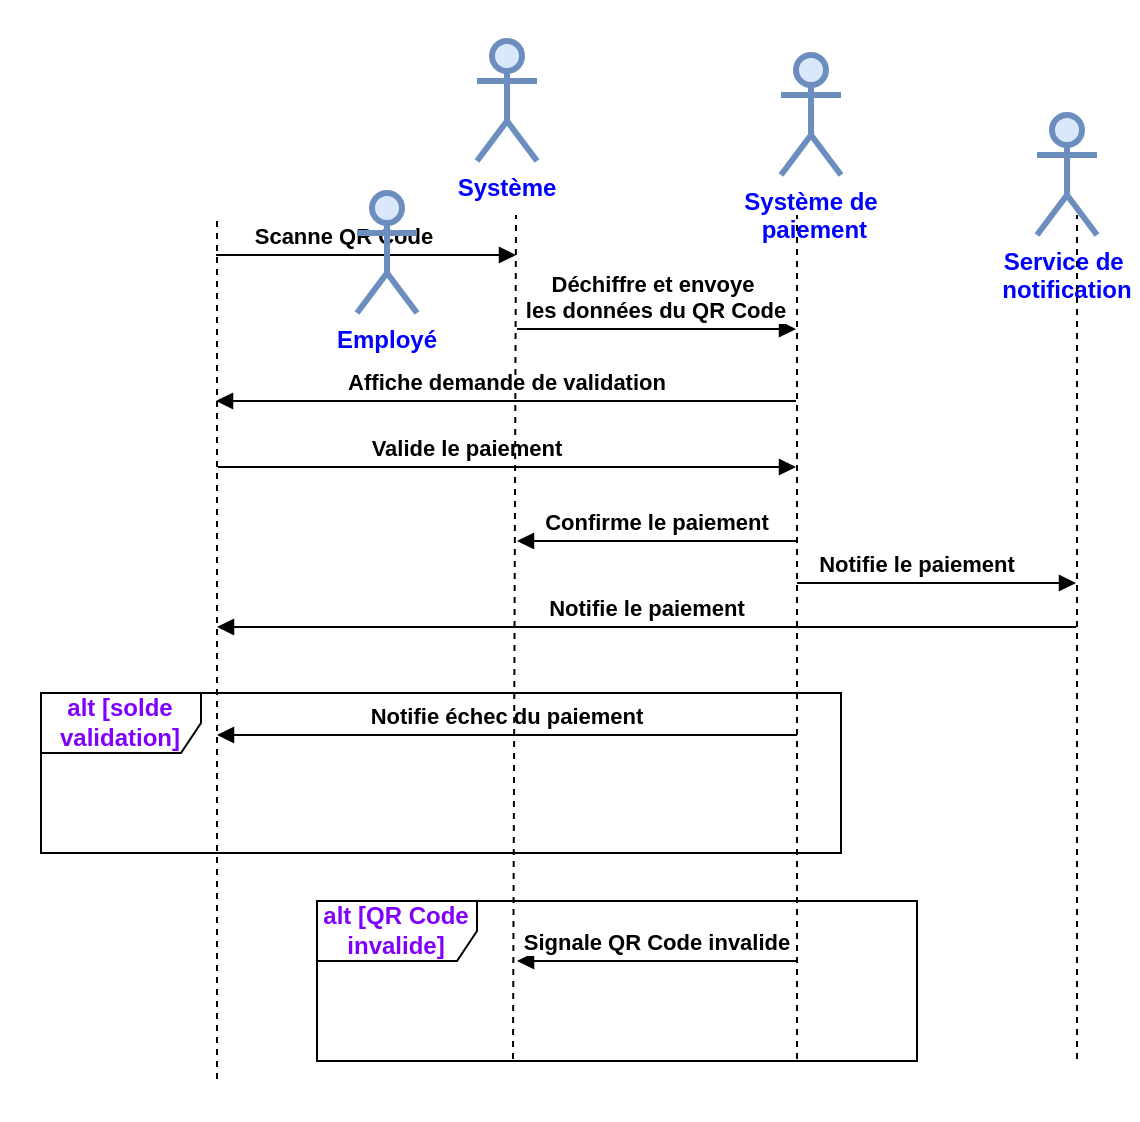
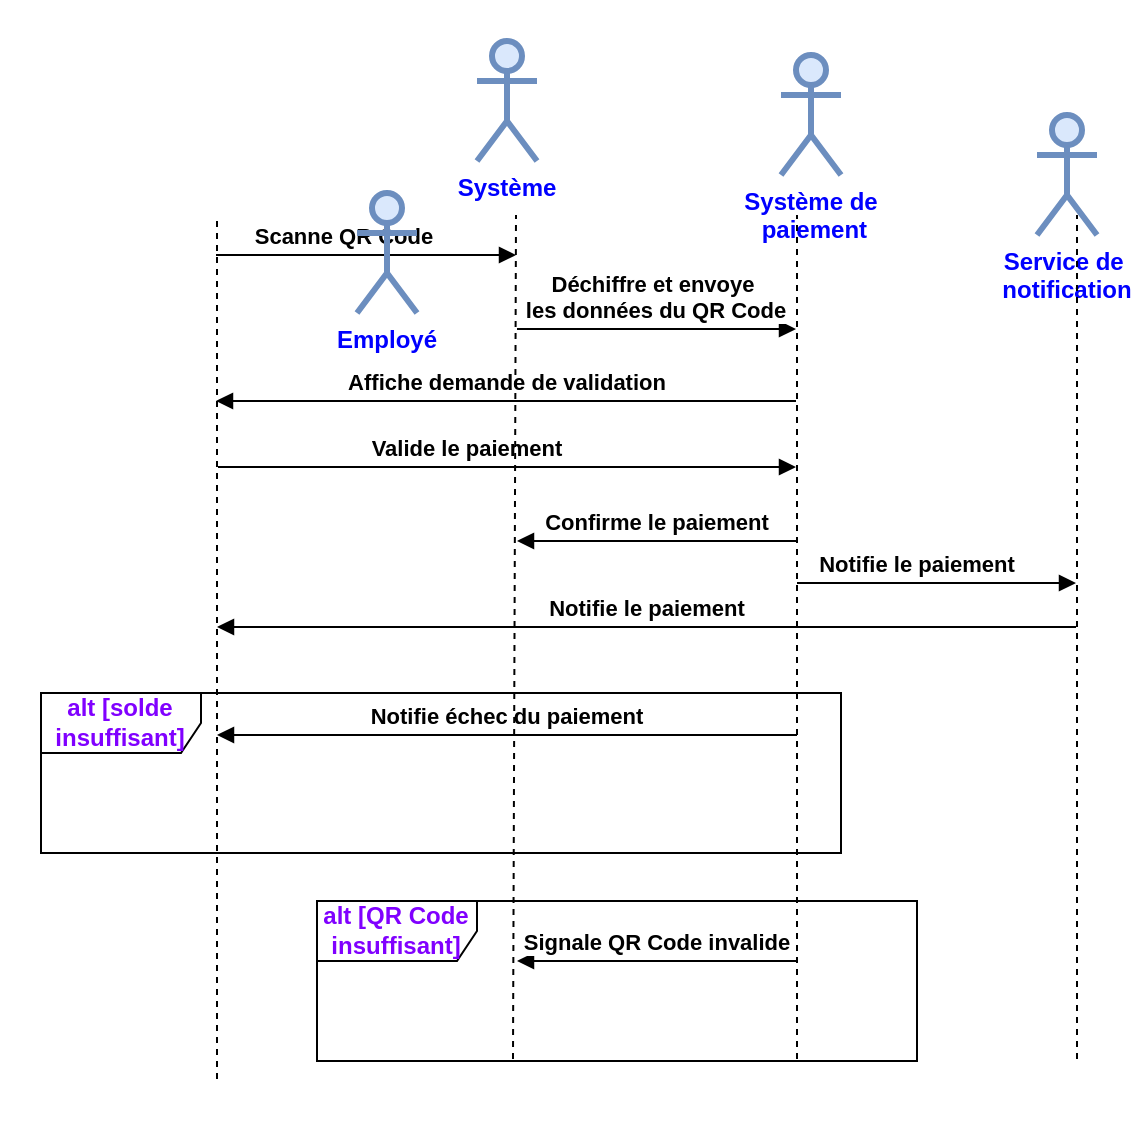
node "alt [solde validation]": label "alt [solde validation]" -> "alt [solde insuffisant]"
node "alt [QR Code invalide]": label "alt [QR Code invalide]" -> "alt [QR Code insuffisant]"
